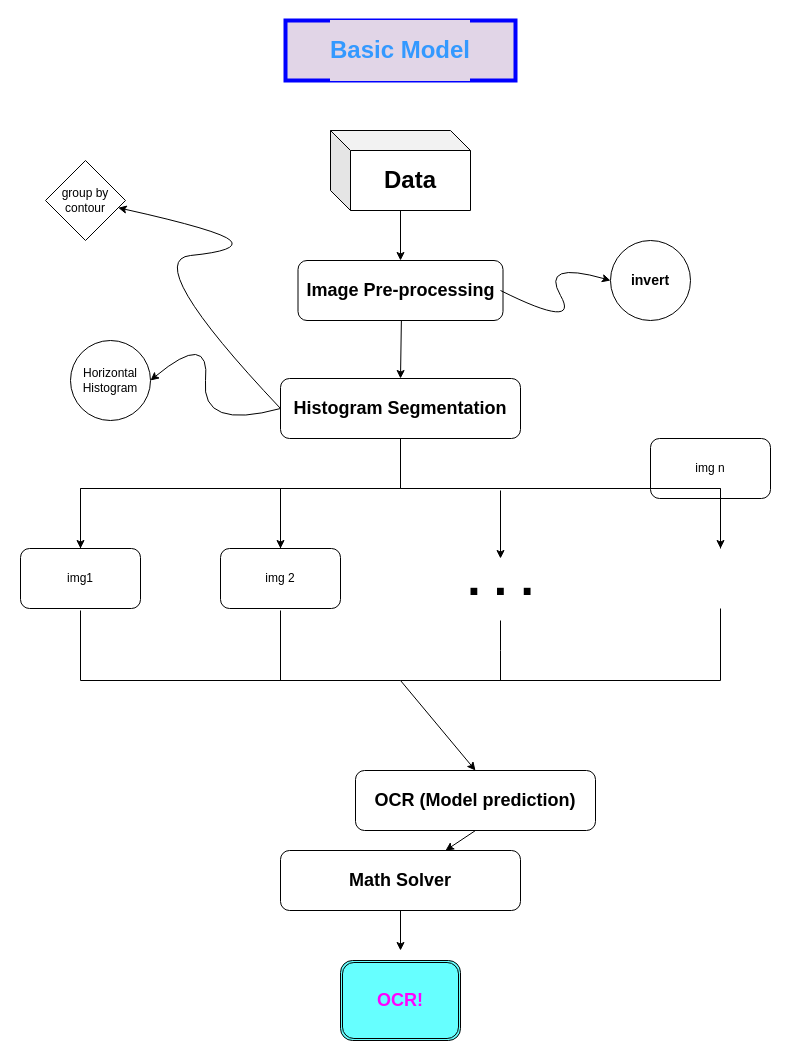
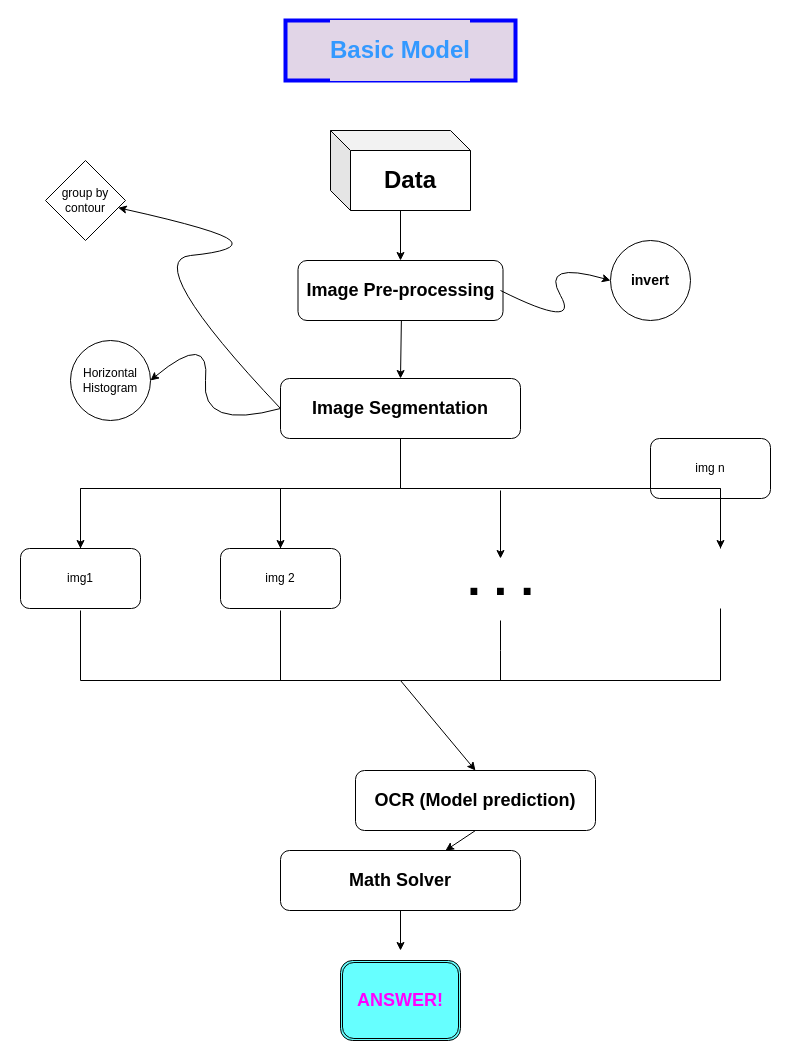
node "Histogram Segmentation": label "Histogram Segmentation" -> "Image Segmentation"
node "OCR!": label "OCR!" -> "ANSWER!"
